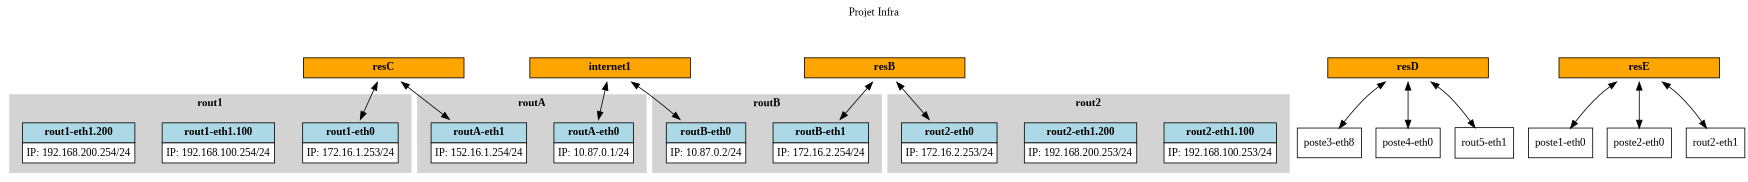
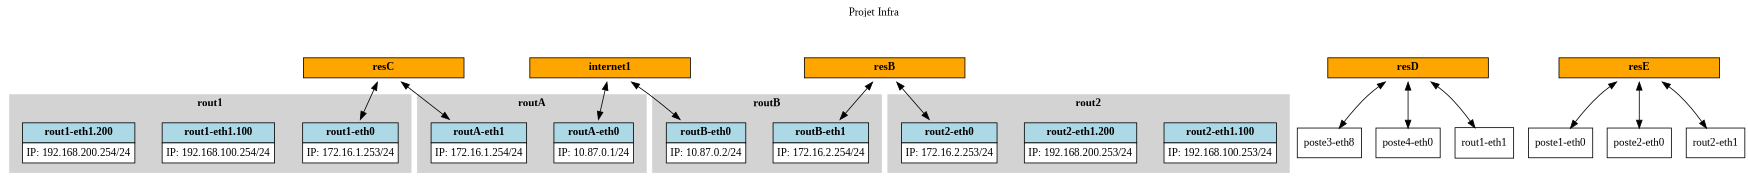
node "rout5-eth1": label "rout5-eth1" -> "rout1-eth1"
node "routA-eth1": text "IP: 152.16.1.254/24" -> "IP: 172.16.1.254/24"
